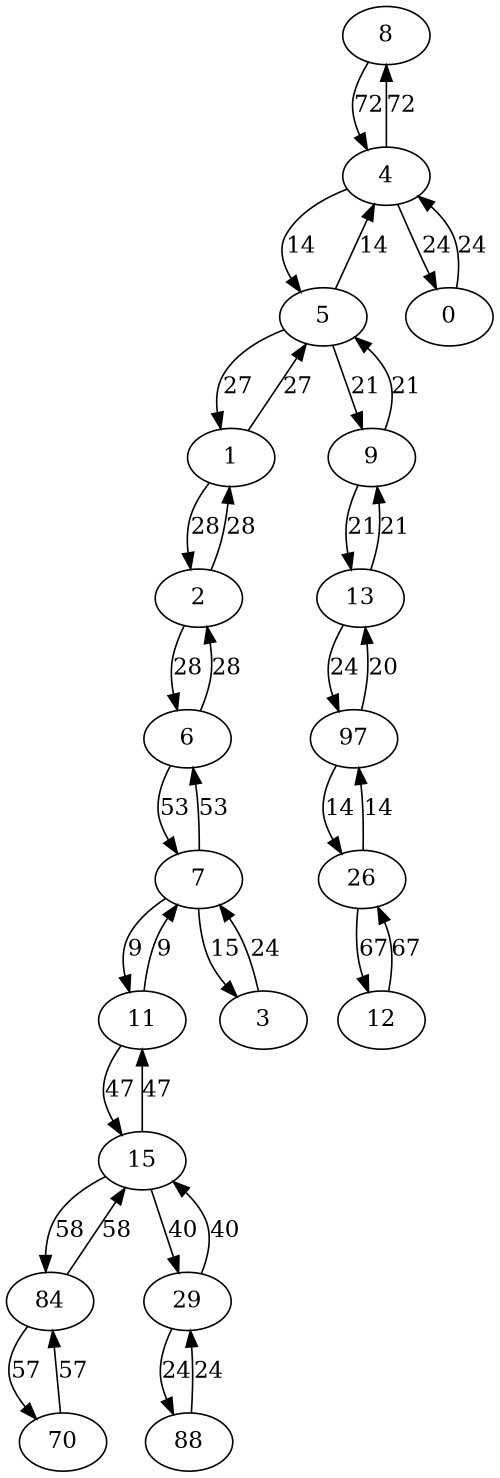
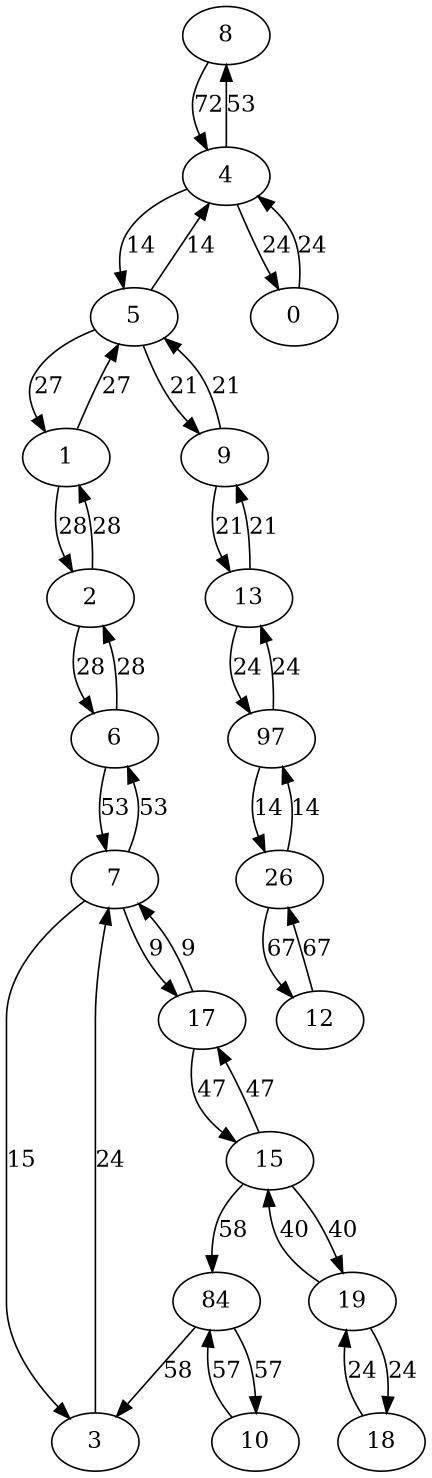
edge "4" -> "8": label "72" -> "53"
edge "97" -> "13": label "20" -> "24"
node "11": label "11" -> "17"
edge "84" -> "15": now "84" -> "3"
node "29": label "29" -> "19"
node "70": label "70" -> "10"
node "88": label "88" -> "18"
